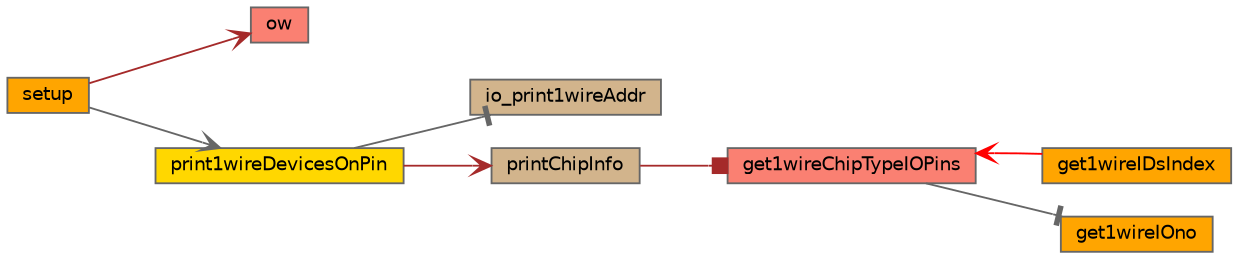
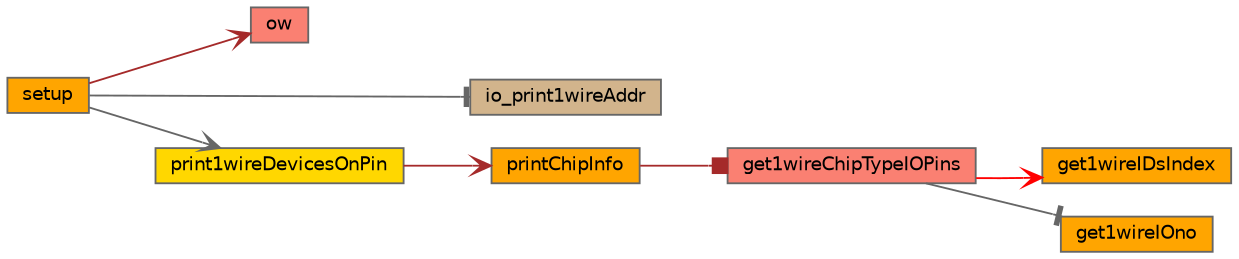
edge "print1wireDevicesOnPin" -> "io_print1wireAddr": now "setup" -> "io_print1wireAddr"
edge "get1wireIDsIndex" -> "get1wireChipTypeIOPins": reversed
node "printChipInfo": fillcolor tan -> orange
